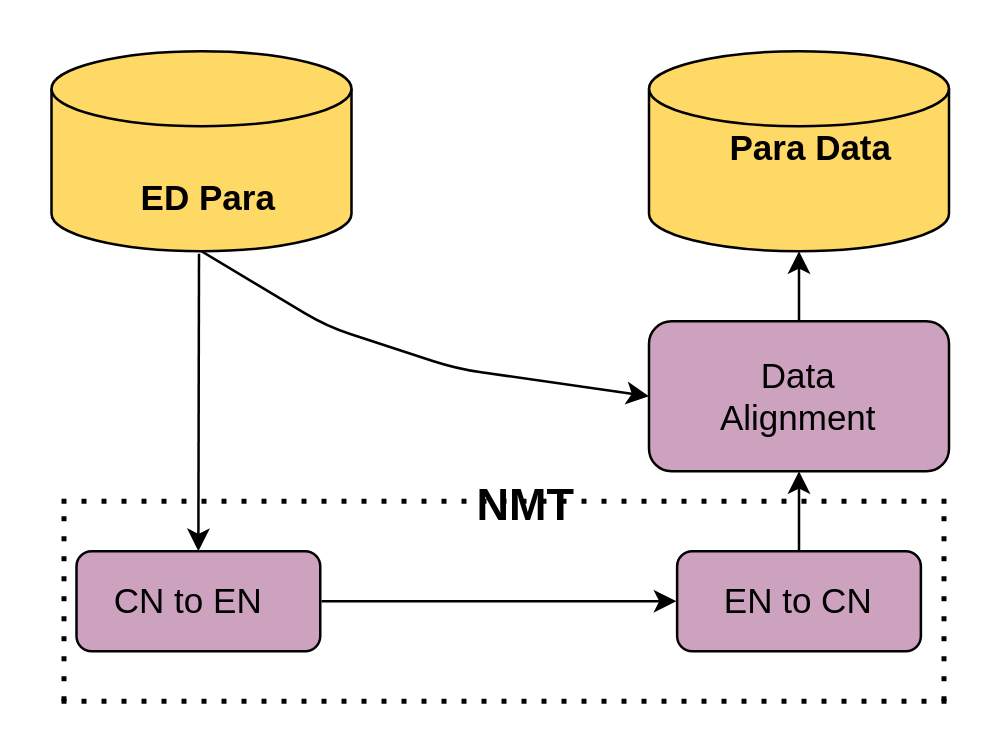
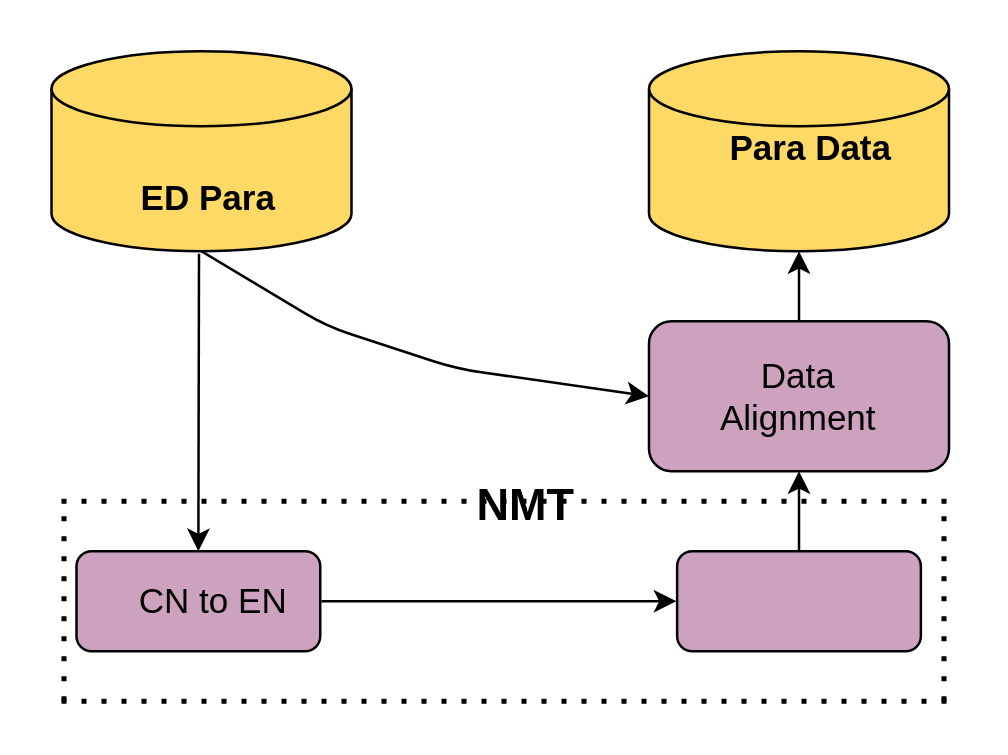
node "CN to EN": moved (189, 601) -> (214, 601)
node "EN to CN": removed
